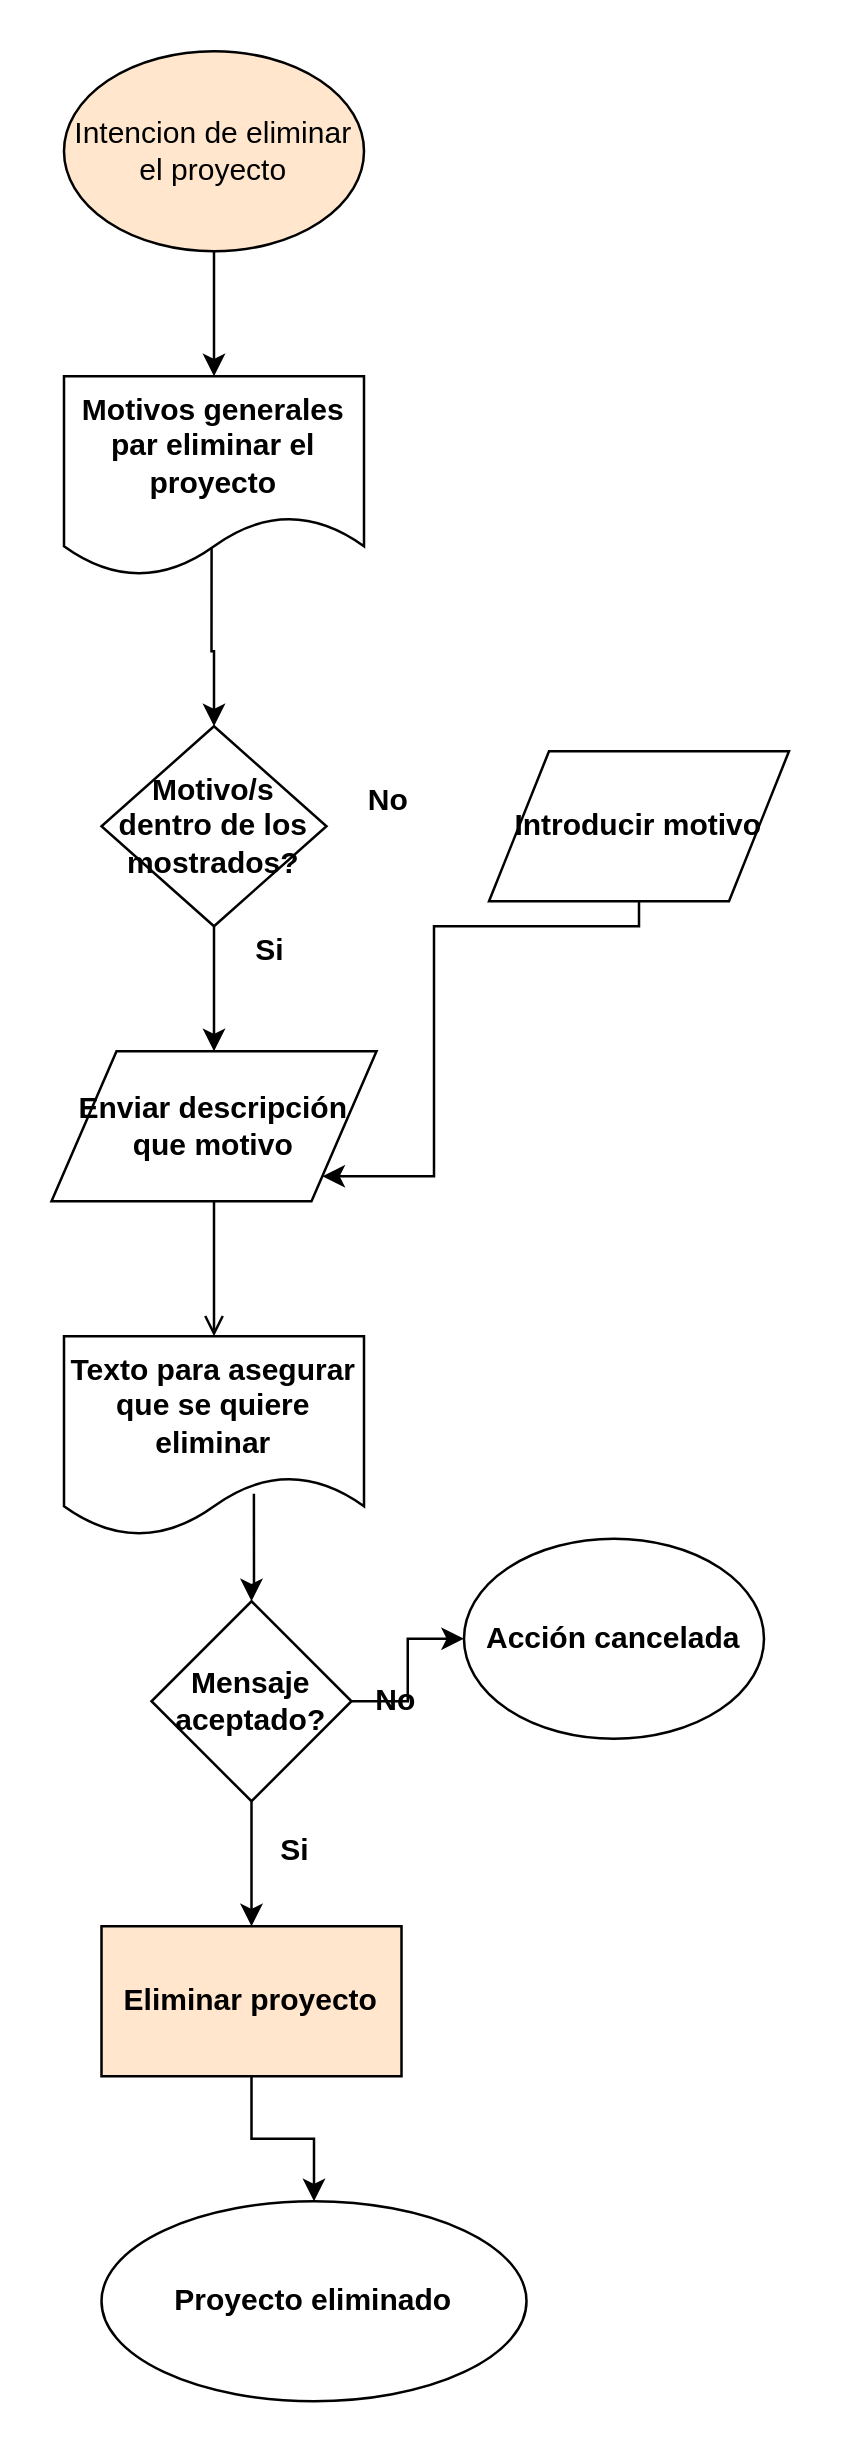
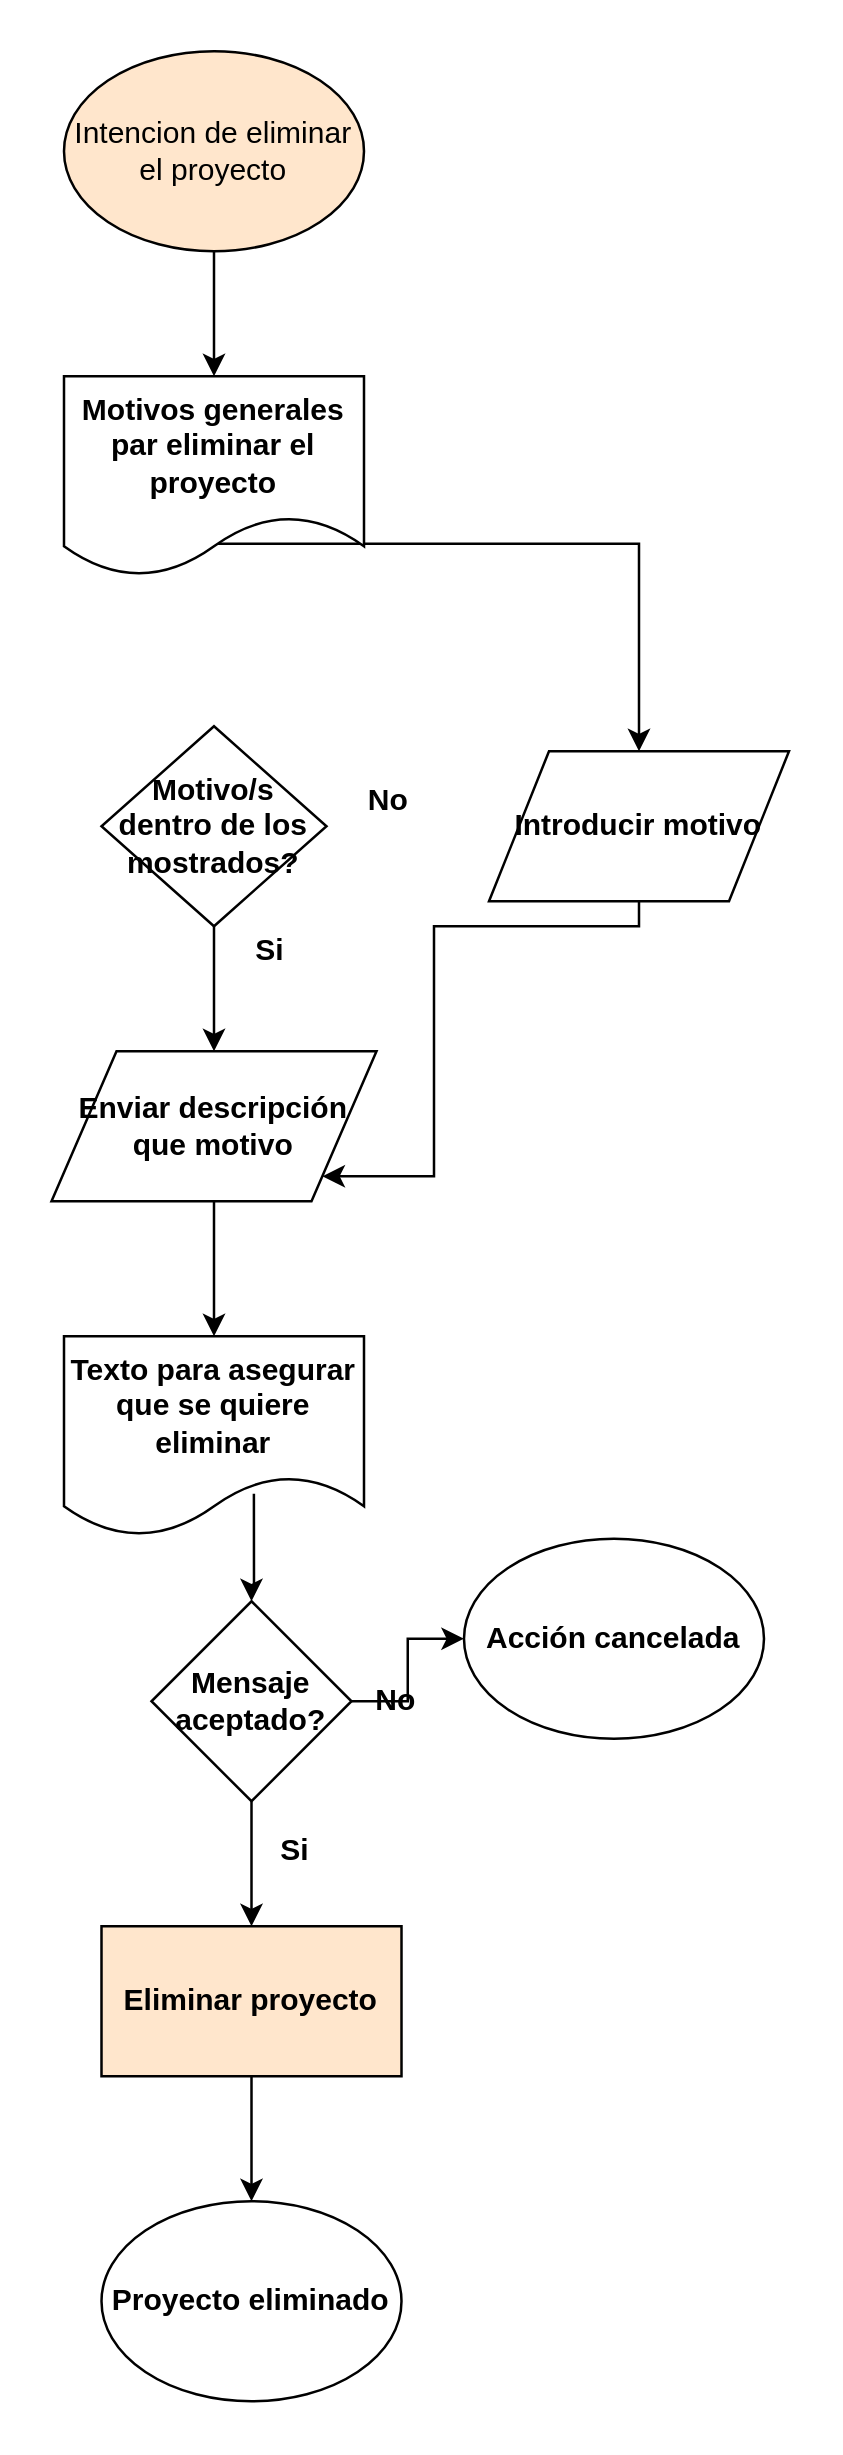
edge "Motivos generales par eliminar el proyecto" -> "Motivo/s dentro de los mostrados?": now "Motivos generales par eliminar el proyecto" -> "Introducir motivo"
edge "Enviar descripción que motivo" -> "Texto para asegurar que se quiere eliminar": arrowhead open -> classic
node "Proyecto eliminado": size 425x200 -> 300x200
